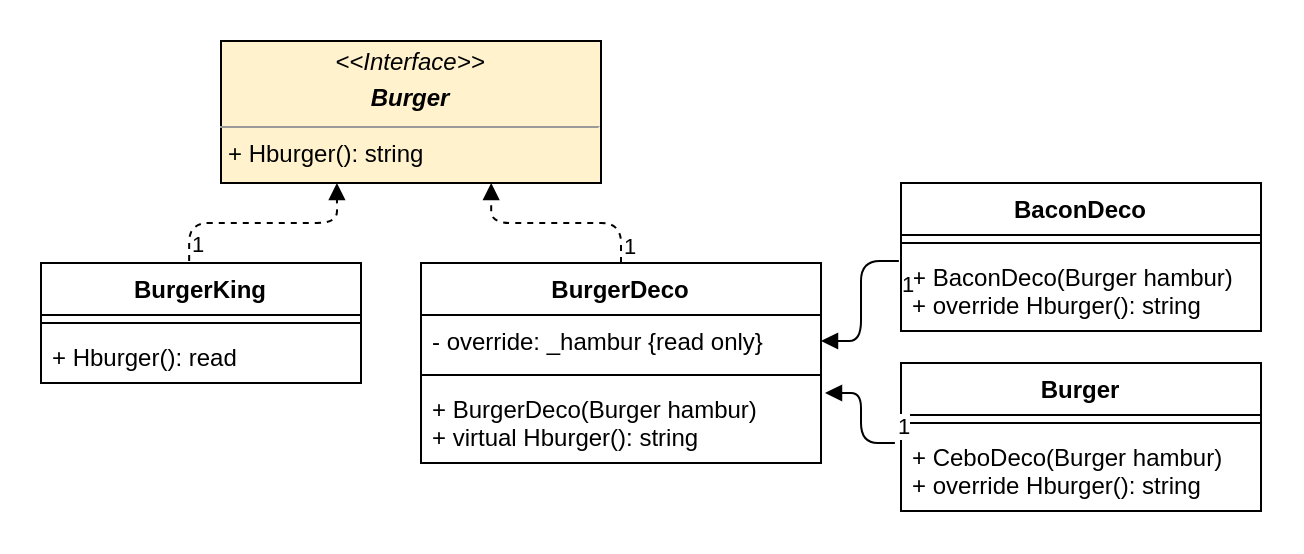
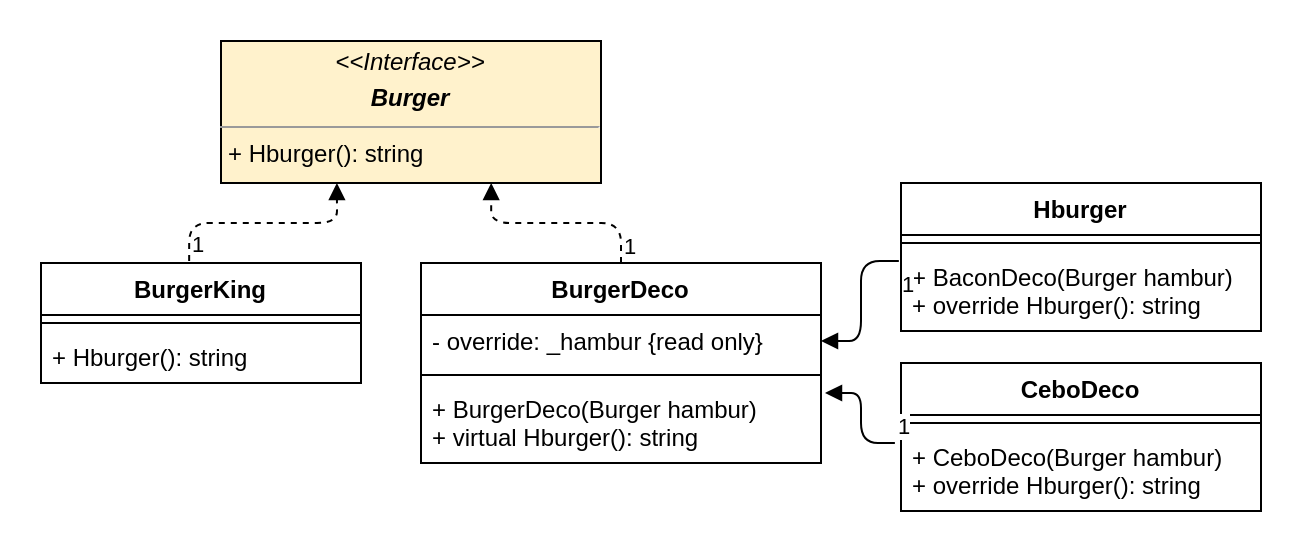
node "BaconDeco": label "BaconDeco" -> "Hburger"
node "+ Hburger(): read": label "+ Hburger(): read" -> "+ Hburger(): string"
node "Burger": label "Burger" -> "CeboDeco"
